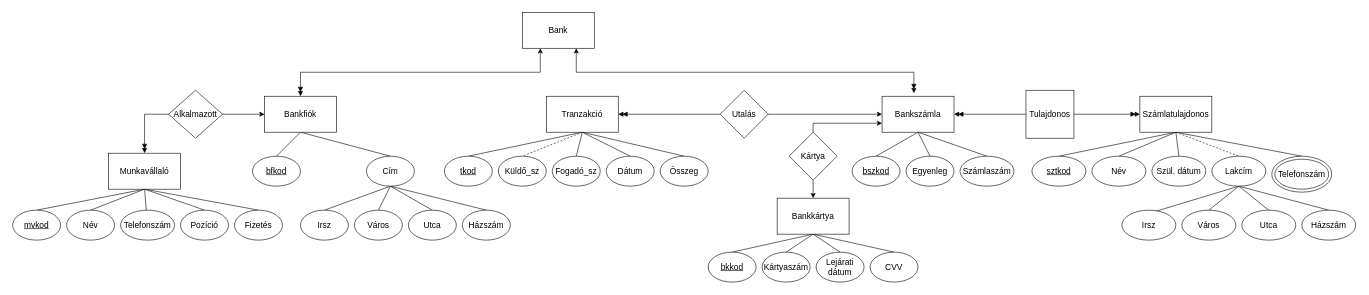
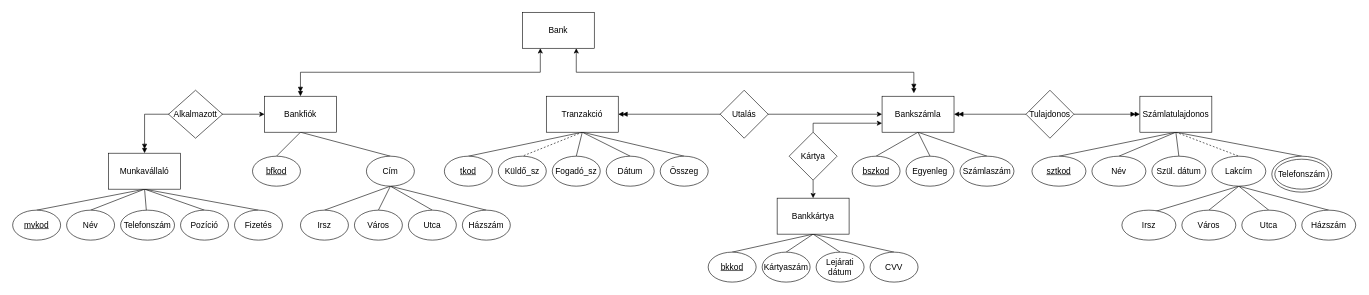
node "Tulajdonos": shape rectangle -> diamond
